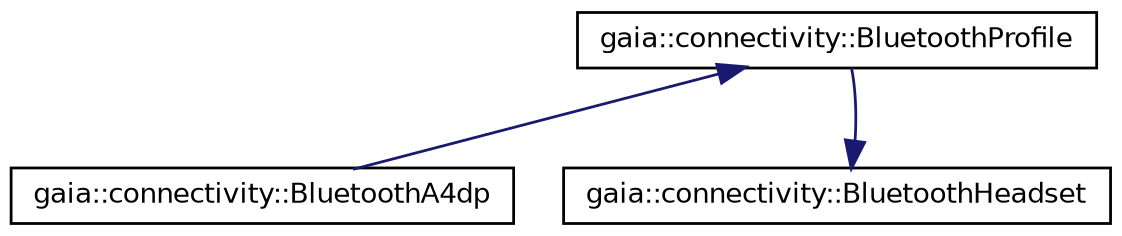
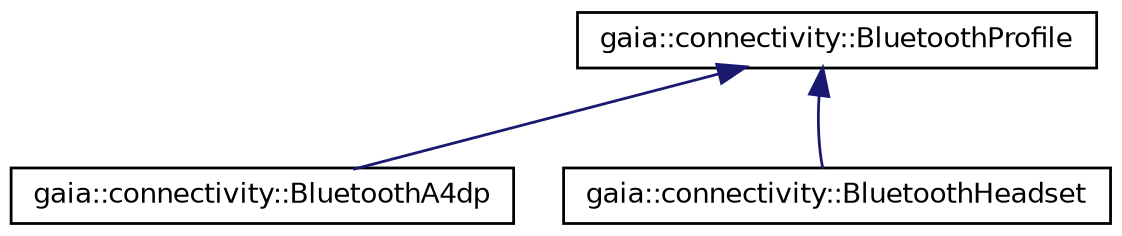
edge "gaia::connectivity::BluetoothProfile" -> "gaia::connectivity::BluetoothHeadset": reversed
